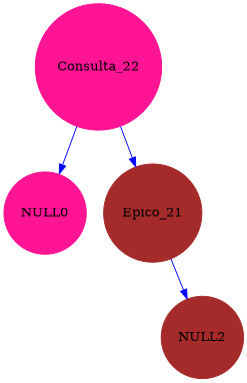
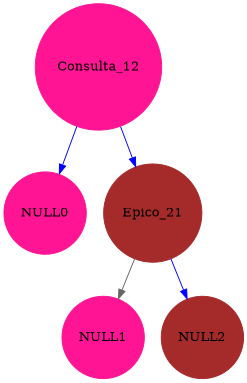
node "Consulta_22": label "Consulta_22" -> "Consulta_12"
node "NULL1": added
